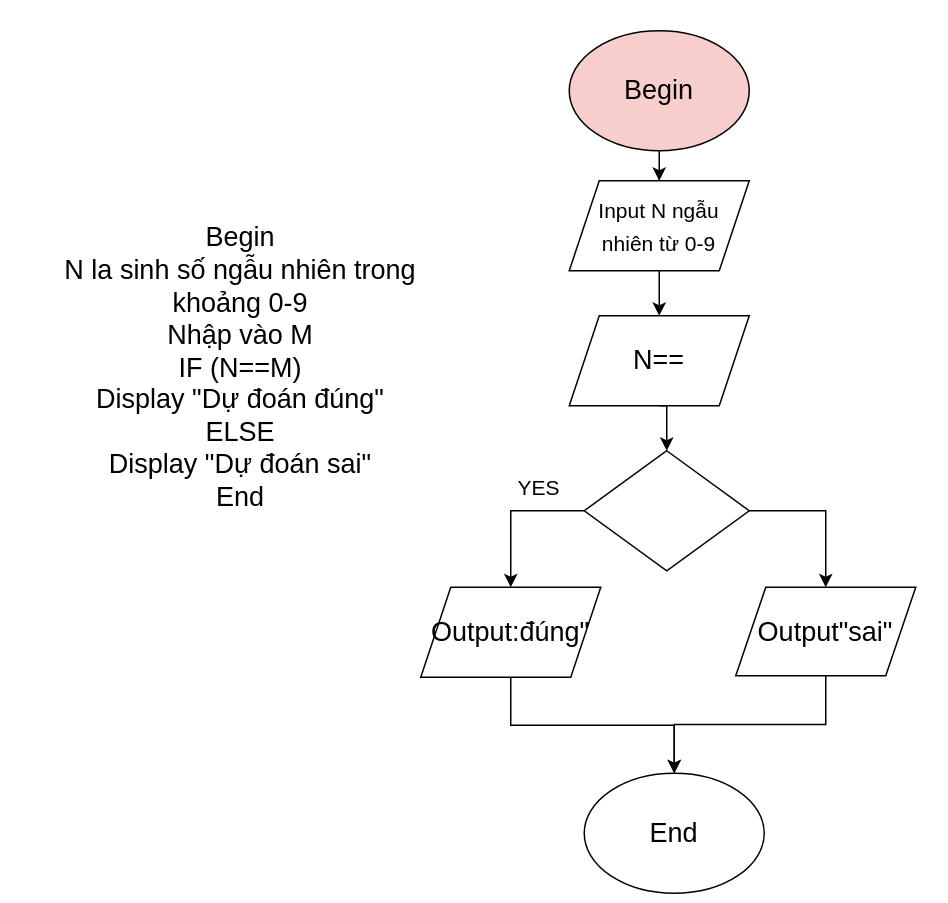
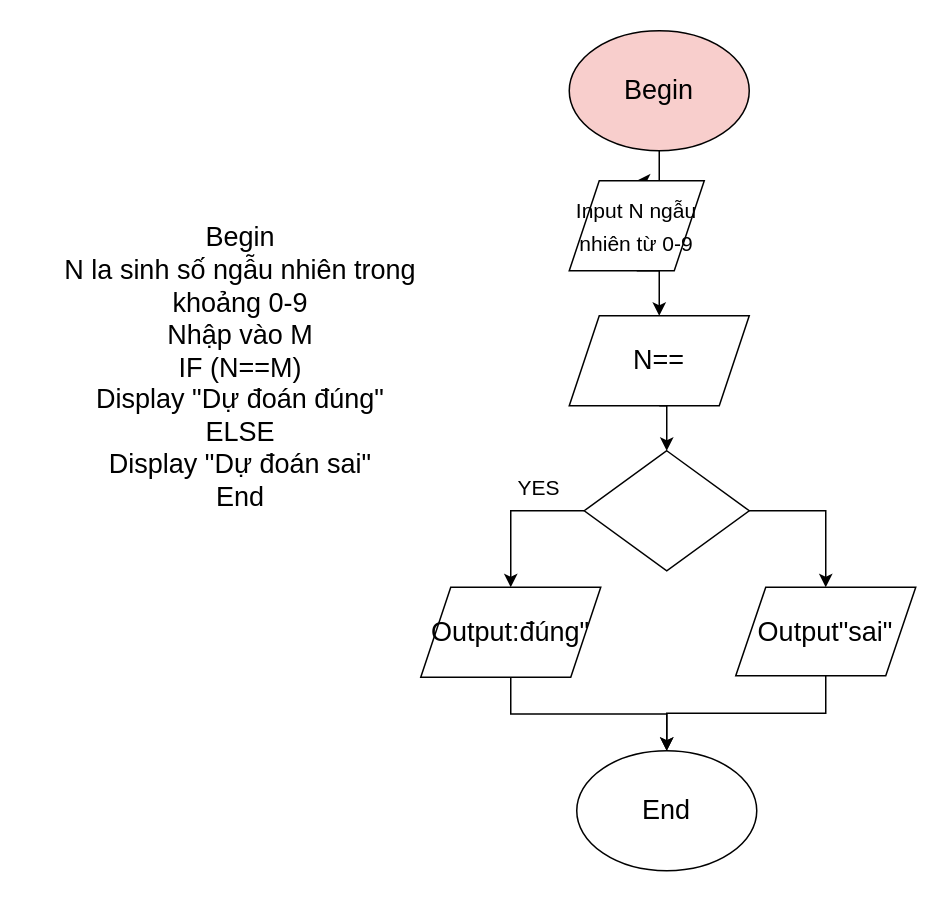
node "Input N ngẫu nhiên từ 0-9": size 180x90 -> 135x90
node "End": moved (674, 833) -> (667, 811)
